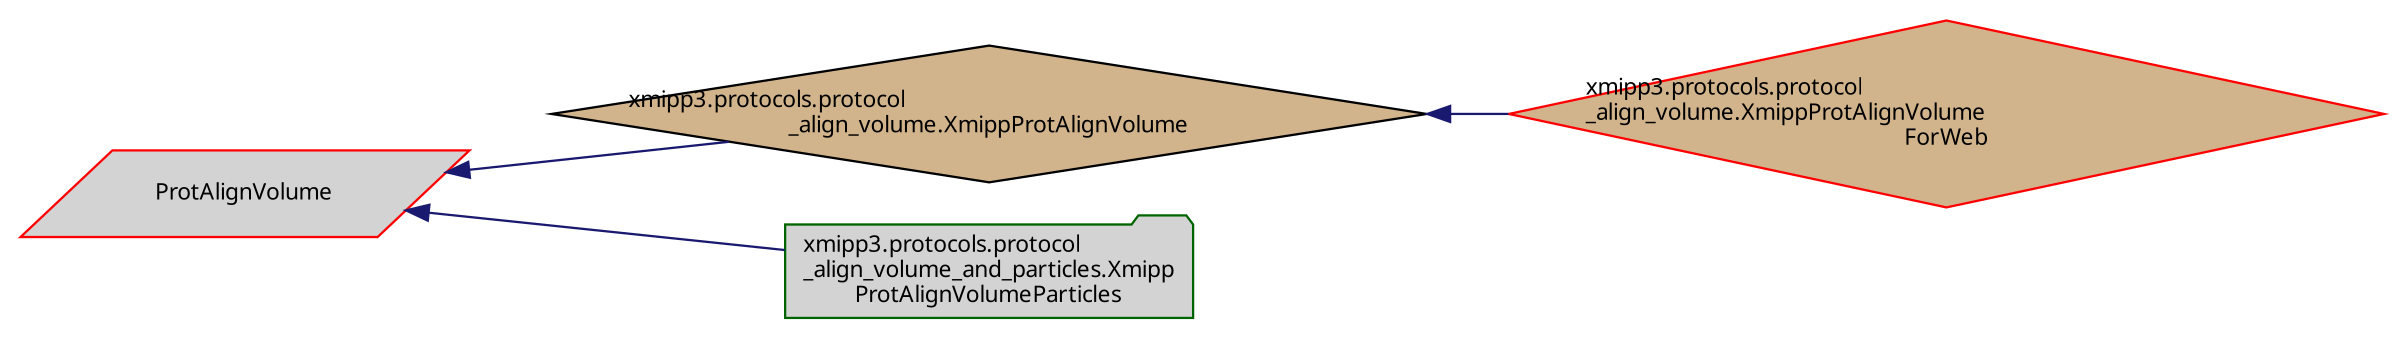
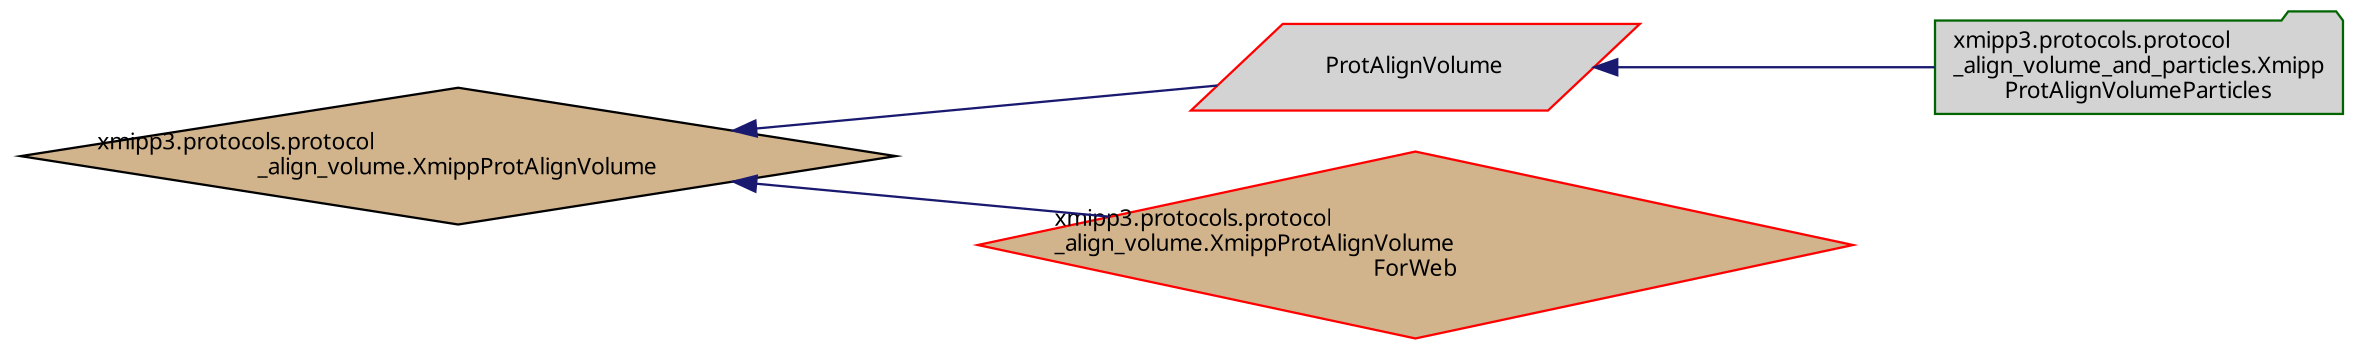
edge "xmipp3.protocols.protocol _align_volume.XmippProtAlignVolume" -> "ProtAlignVolume": reversed
